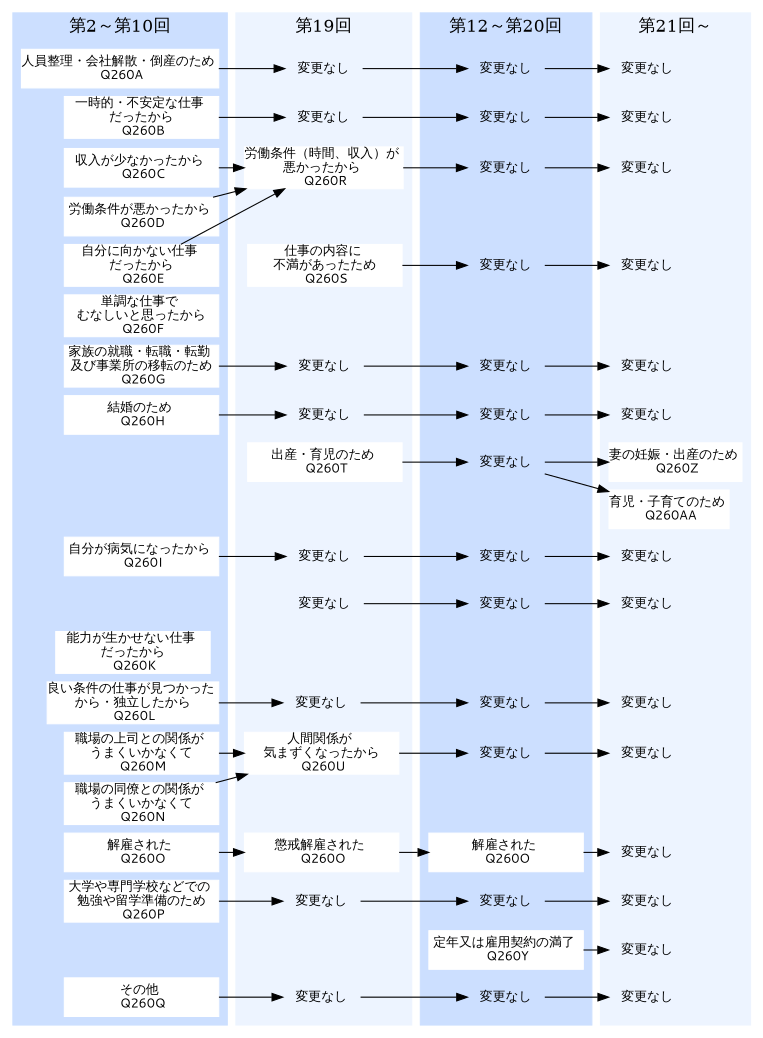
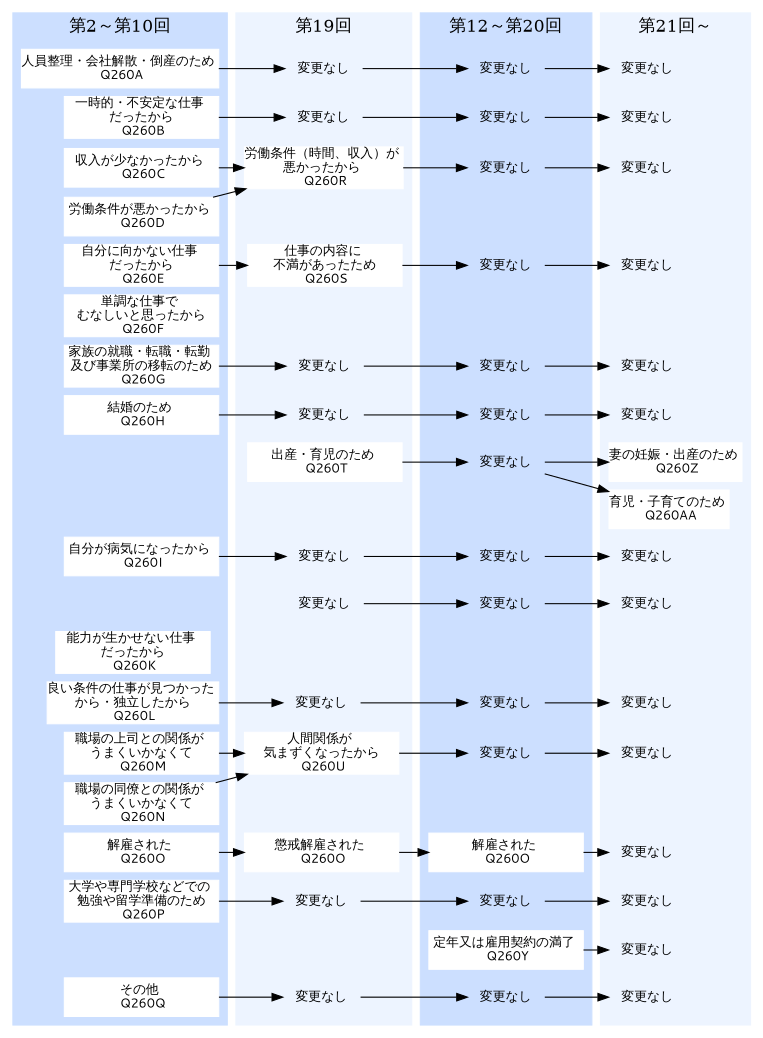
edge "自分に向かない仕事 だったから Q260E" -> "労働条件（時間、収入）が 悪かったから Q260R": now "自分に向かない仕事 だったから Q260E" -> "仕事の内容に 不満があったため Q260S"
